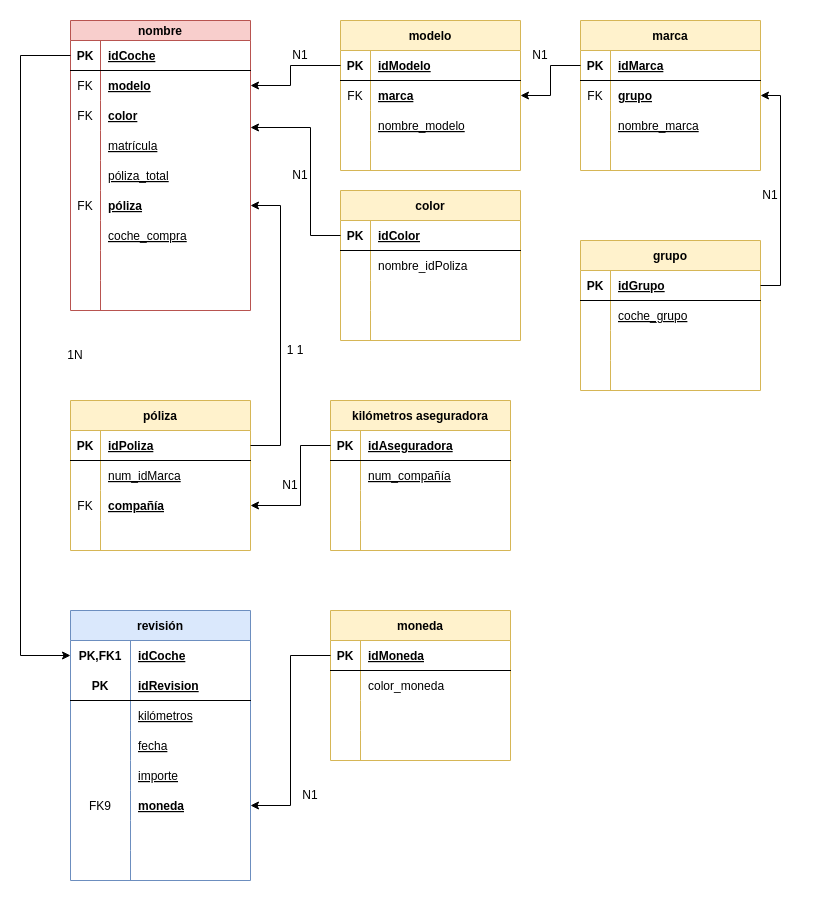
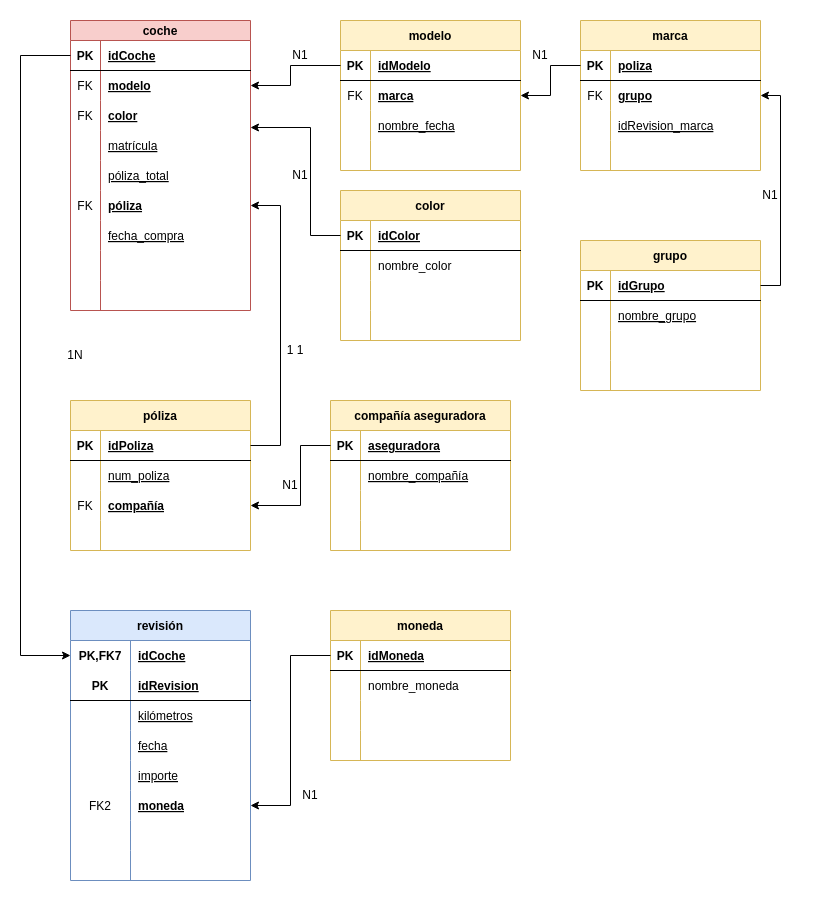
node "nombre": label "nombre" -> "coche"
node "idMarca": label "idMarca" -> "poliza"
node "nombre_modelo": label "nombre_modelo" -> "nombre_fecha"
node "nombre_marca": label "nombre_marca" -> "idRevision_marca"
node "coche_compra": label "coche_compra" -> "fecha_compra"
node "nombre_idPoliza": label "nombre_idPoliza" -> "nombre_color"
node "coche_grupo": label "coche_grupo" -> "nombre_grupo"
node "kilómetros aseguradora": label "kilómetros aseguradora" -> "compañía aseguradora"
node "idAseguradora": label "idAseguradora" -> "aseguradora"
node "num_idMarca": label "num_idMarca" -> "num_poliza"
node "num_compañía": label "num_compañía" -> "nombre_compañía"
node "PK,FK1": label "PK,FK1" -> "PK,FK7"
node "color_moneda": label "color_moneda" -> "nombre_moneda"
node "FK9": label "FK9" -> "FK2"
